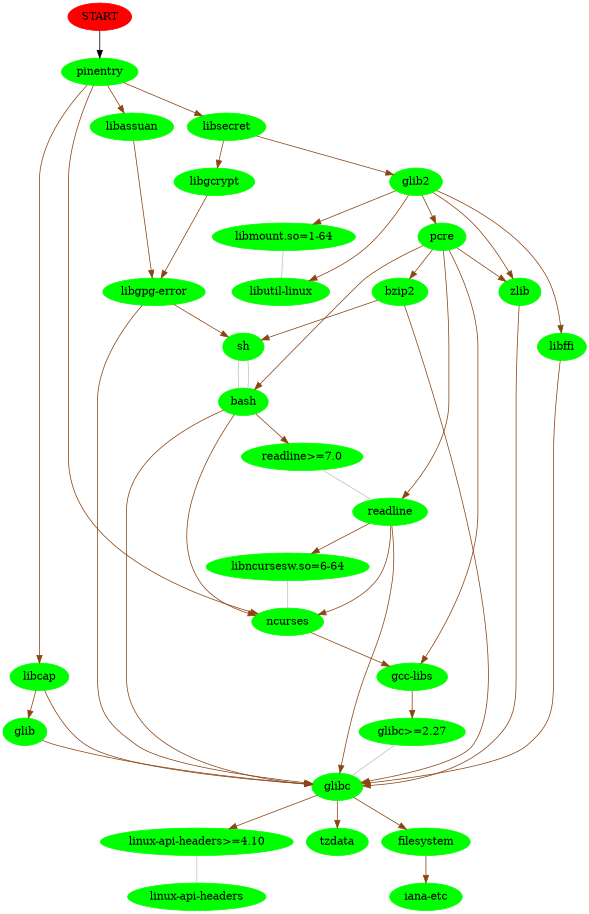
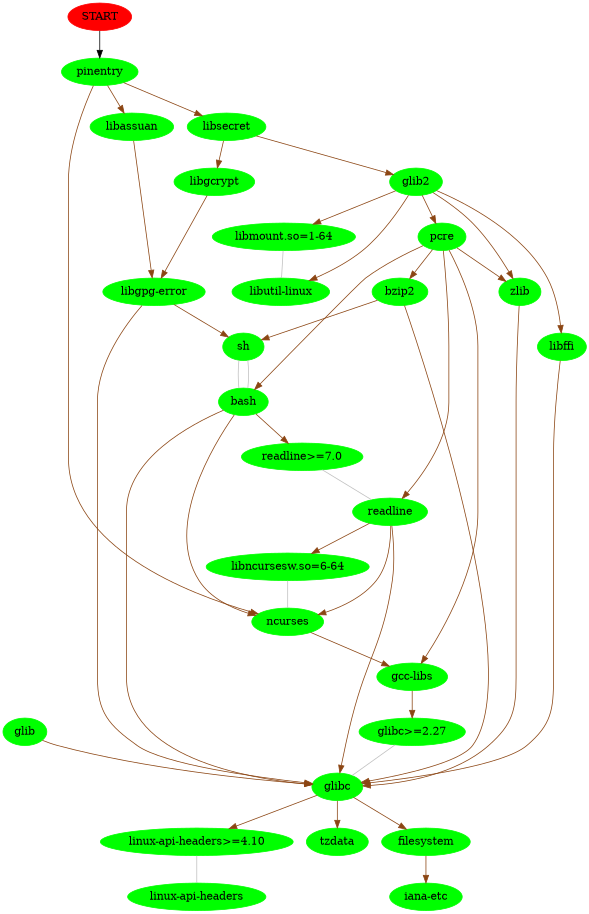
node "libcap": removed
